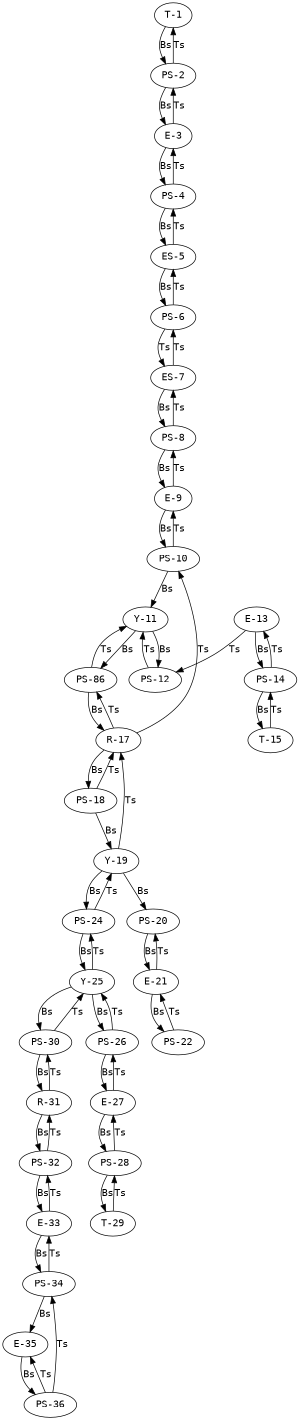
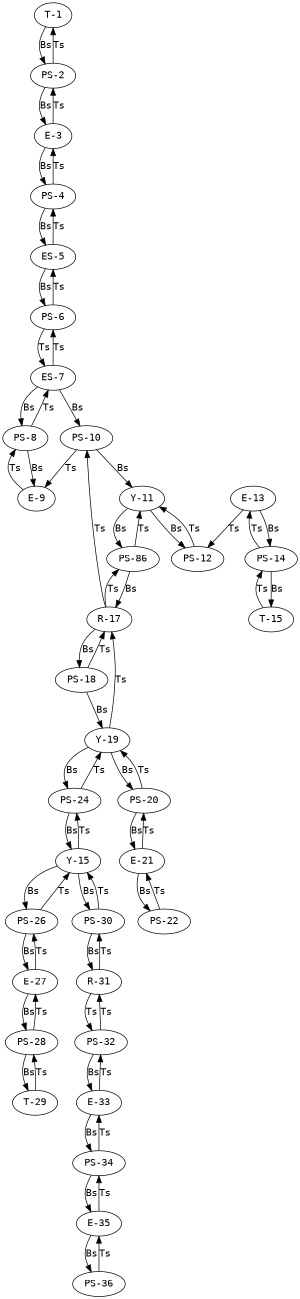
edge "E-9" -> "PS-10": now "ES-7" -> "PS-10"
edge "PS-20" -> "Y-19": added, label "Ts"
node "Y-25": label "Y-25" -> "Y-15"
edge "R-31" -> "PS-32": label "Bs" -> "Ts"
edge "PS-36" -> "PS-34": now "E-35" -> "PS-34"
